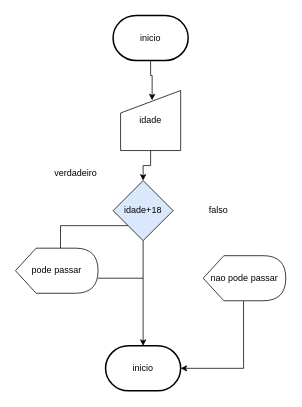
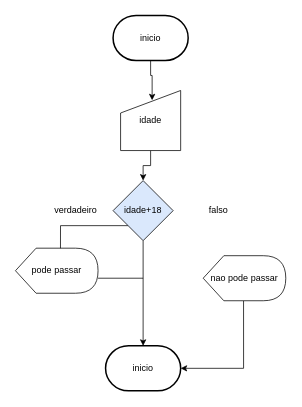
node "verdadeiro": moved (75, 173) -> (75, 210)
